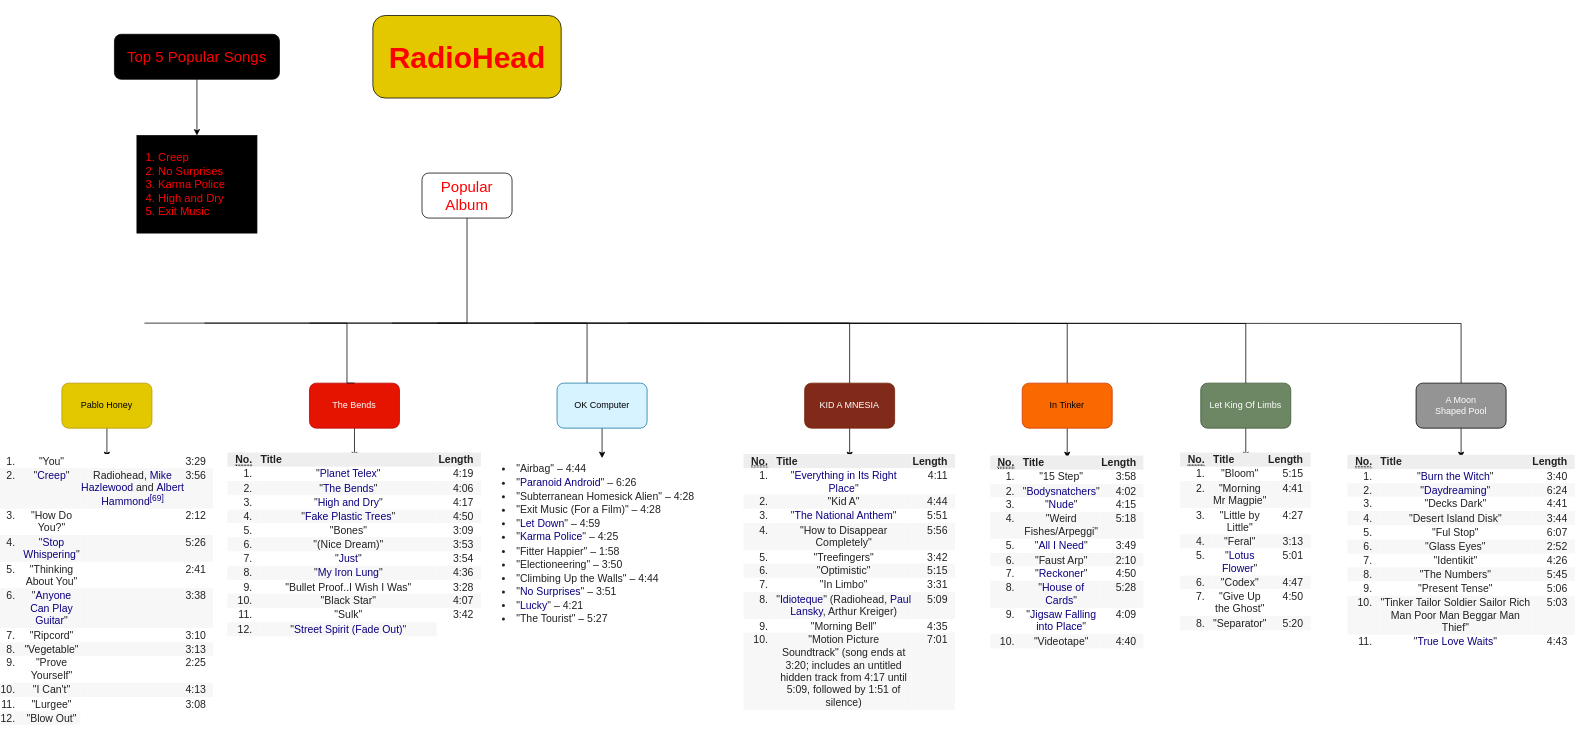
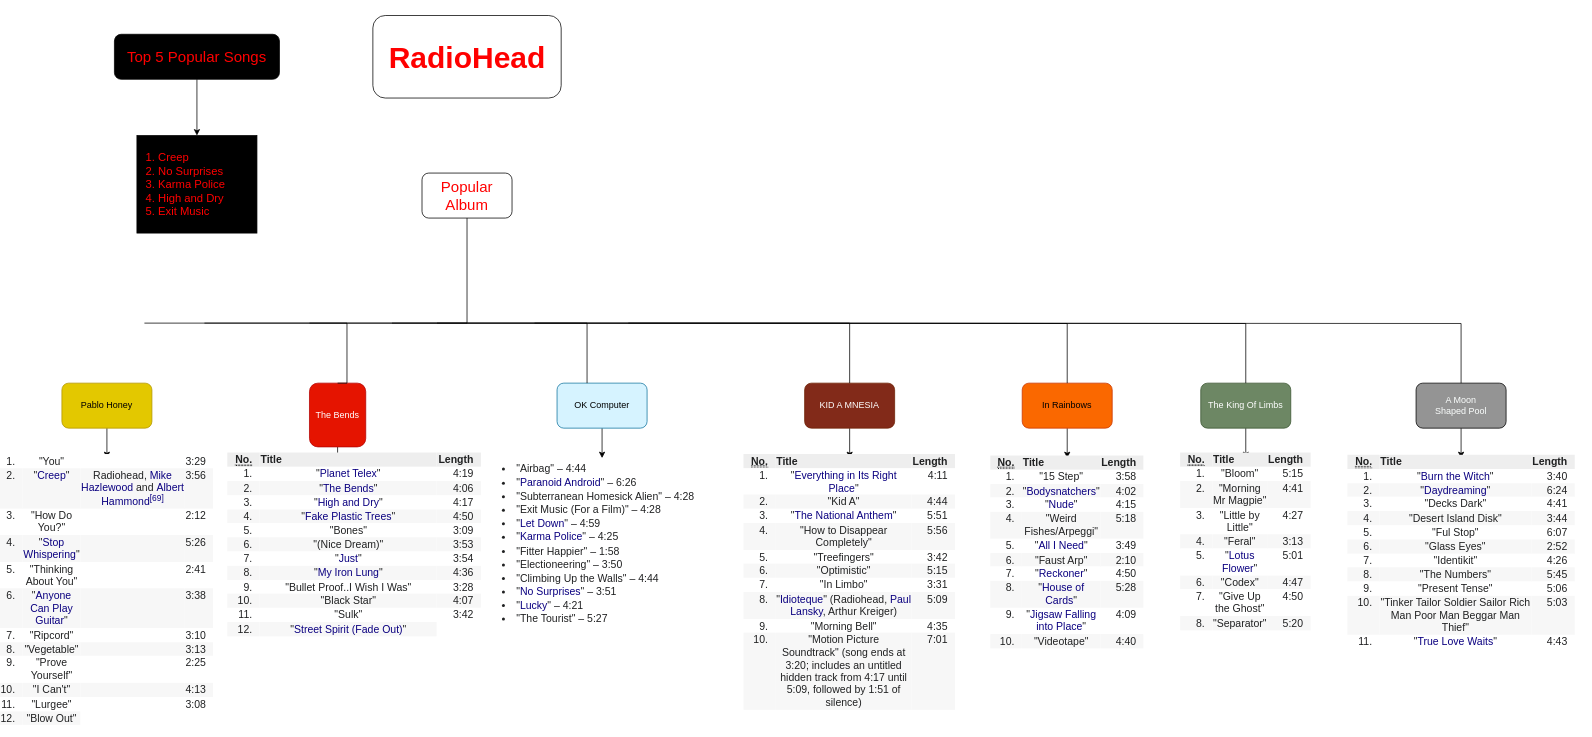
node "RadioHead": fillcolor #e3c800 -> #ffffff
node "The Bends": size 90x45 -> 56x64
node "In Tinker": label "In Tinker" -> "In Rainbows"
node "Let King Of Limbs": label "Let King Of Limbs" -> "The King Of Limbs"
